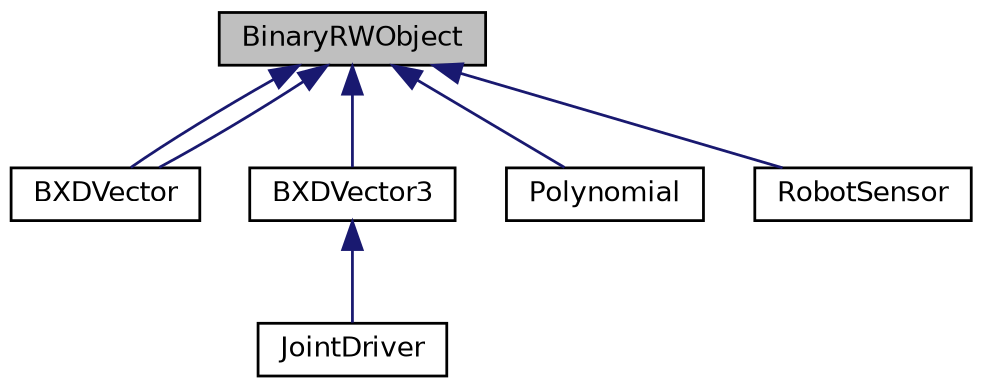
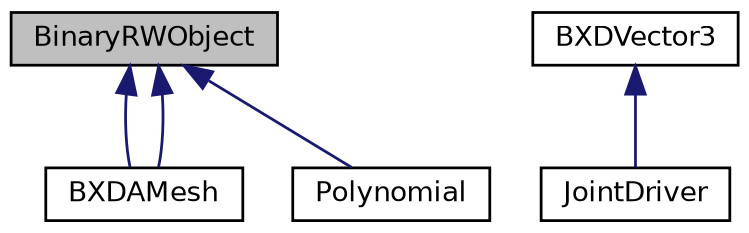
edge "BXDVector3" -> "BinaryRWObject": removed
node "BXDVector": label "BXDVector" -> "BXDAMesh"
node "RobotSensor": removed
